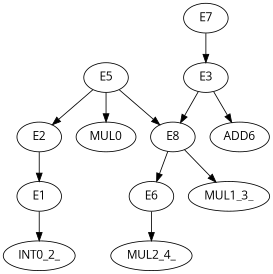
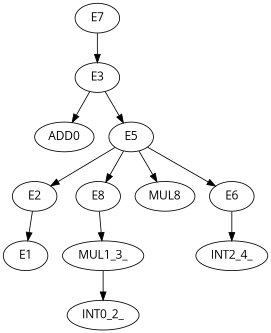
edge "E3" -> "E8": now "E3" -> "E5"
node "MUL0": label "MUL0" -> "MUL8"
node "ADD6": label "ADD6" -> "ADD0"
edge "E8" -> "E6": now "E5" -> "E6"
edge "E1" -> "INT0_2_": now "MUL1_3_" -> "INT0_2_"
node "MUL2_4_": label "MUL2_4_" -> "INT2_4_"
